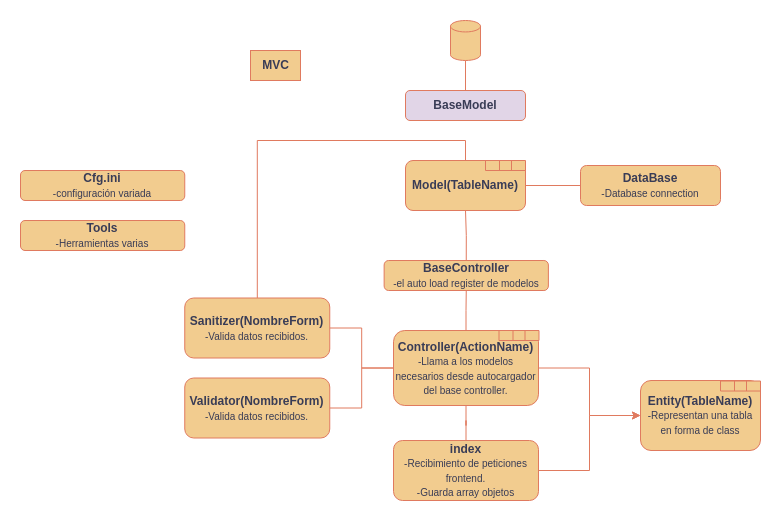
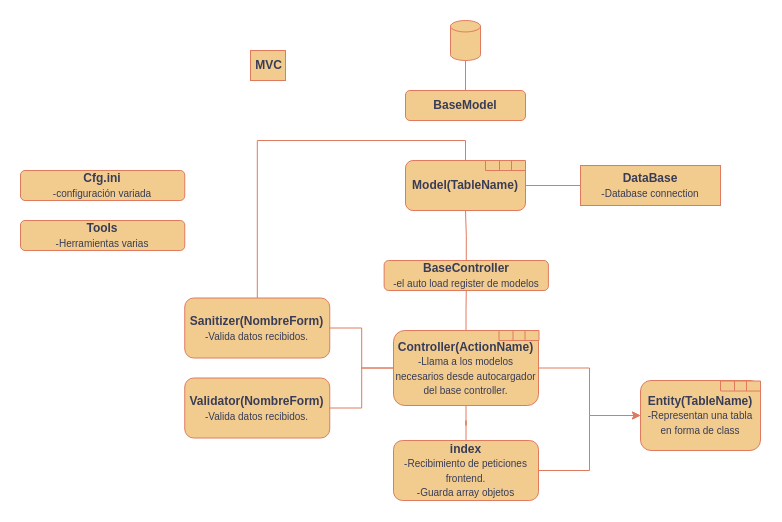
node "MVC": size 50x30 -> 35x30
node "BaseModel": fillcolor #e1d5e7 -> #f2cc8f
node "DataBase -Database connection": shape rounded rectangle -> rectangle
